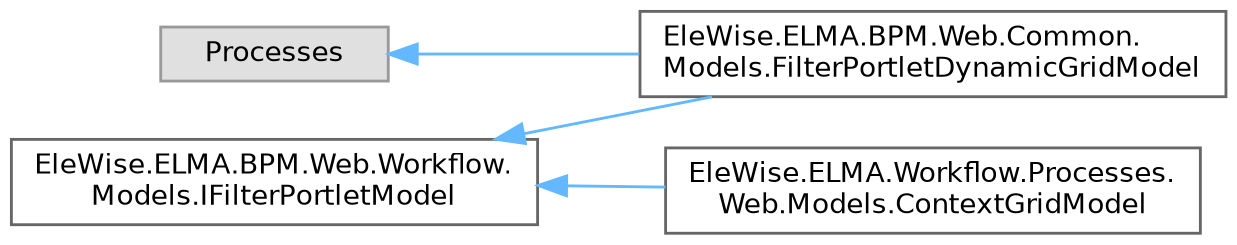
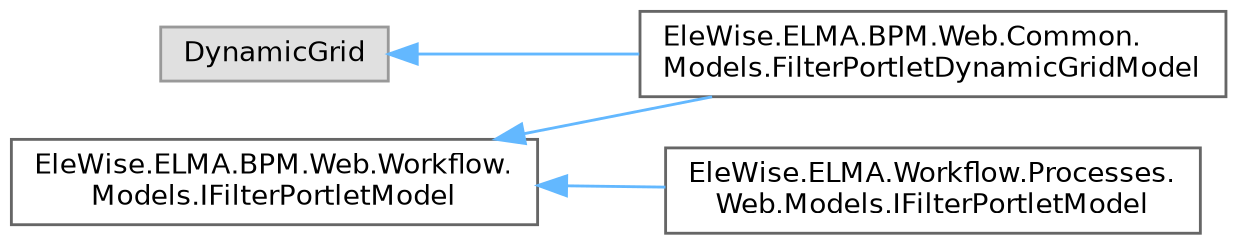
node "Processes": label "Processes" -> "DynamicGrid"
node "EleWise.ELMA.Workflow.Processes. Web.Models.ContextGridModel": label "EleWise.ELMA.Workflow.Processes. Web.Models.ContextGridModel" -> "EleWise.ELMA.Workflow.Processes. Web.Models.IFilterPortletModel"
